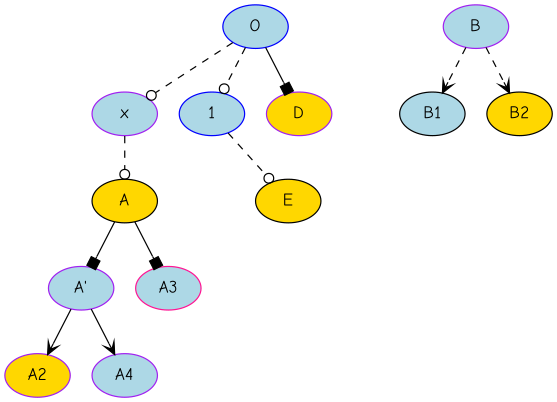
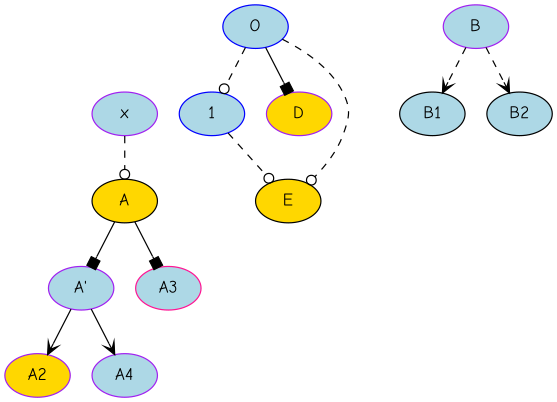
edge "O" -> "x": now "O" -> "E"
node "B2": fillcolor gold -> lightblue
